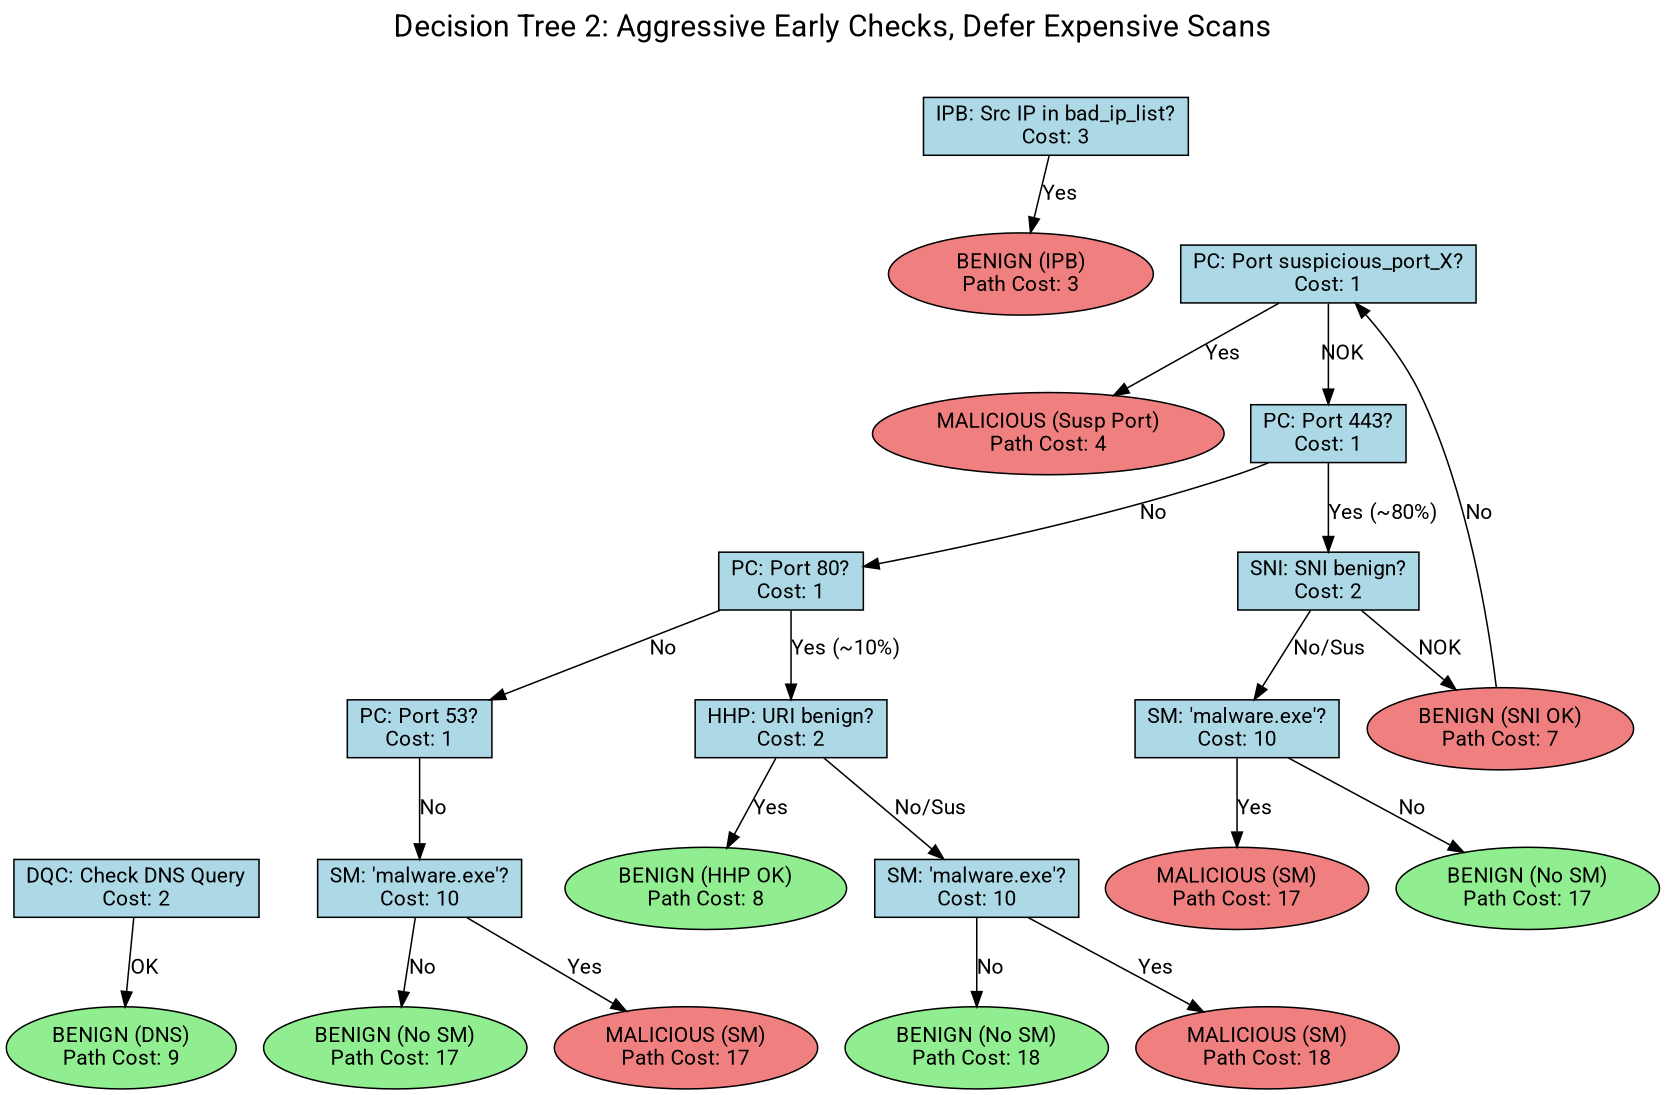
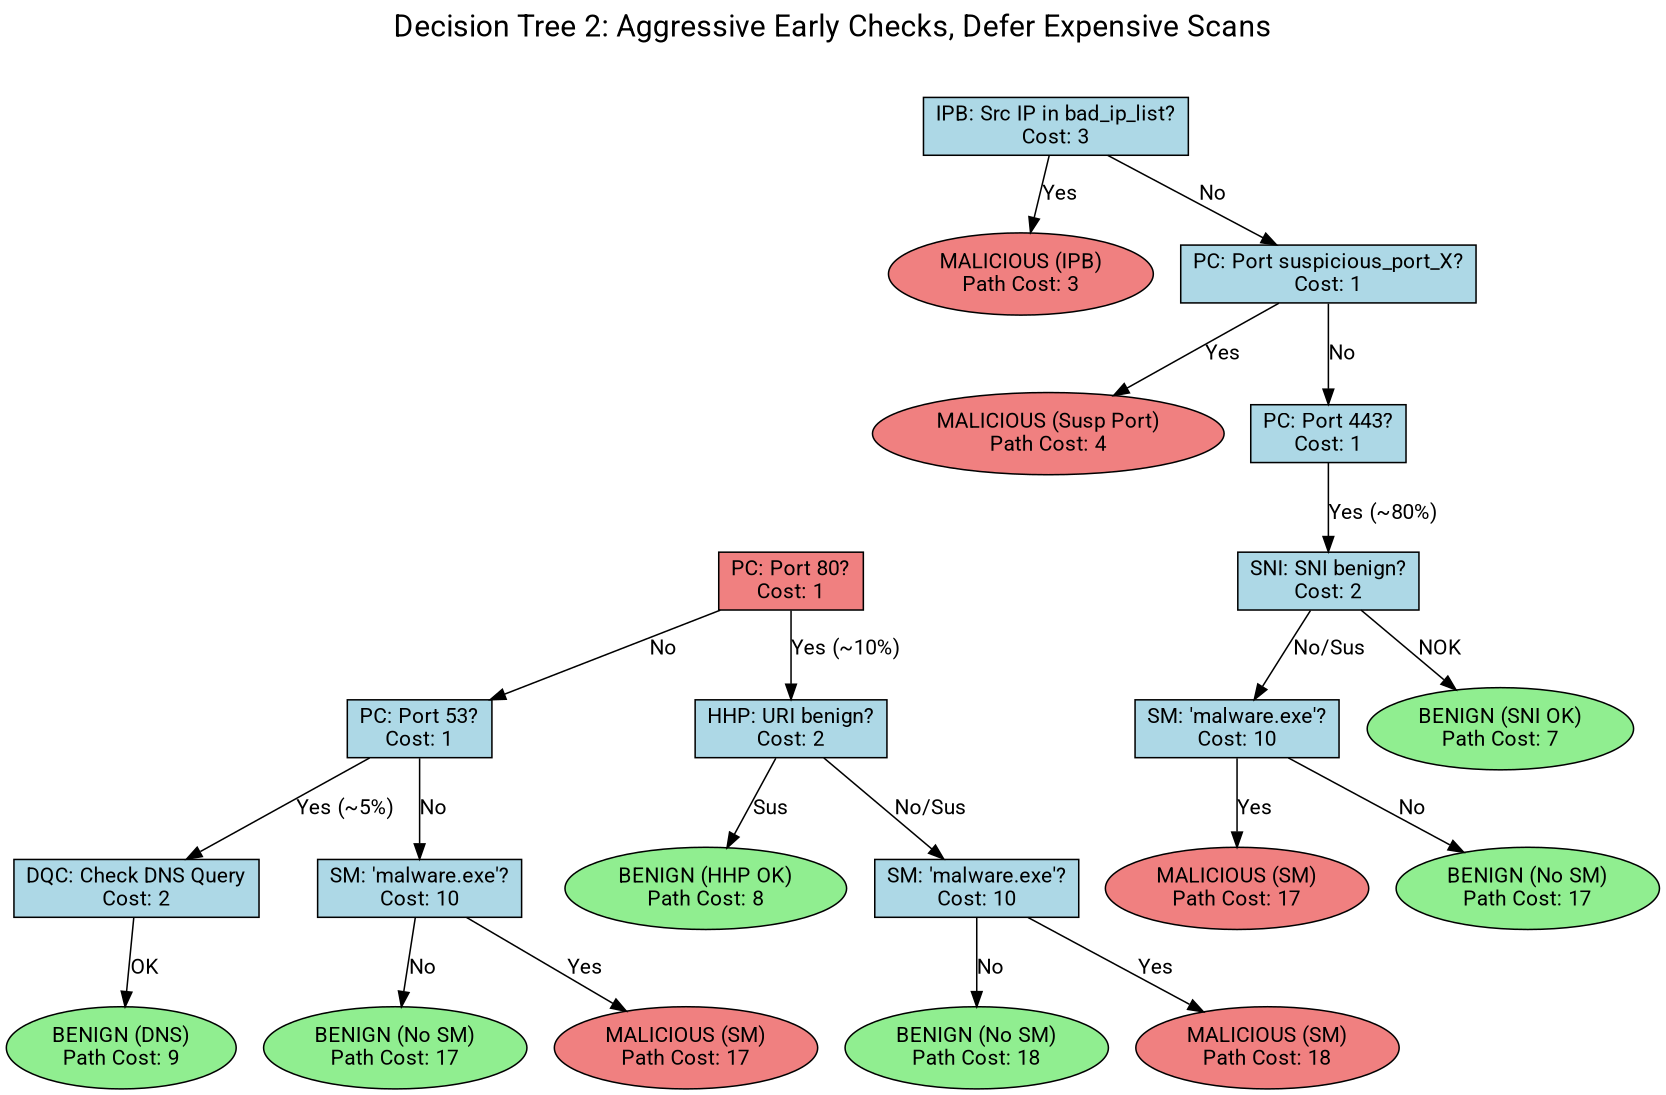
node "BENIGN (IPB) Path Cost: 3": label "BENIGN (IPB) Path Cost: 3" -> "MALICIOUS (IPB) Path Cost: 3"
edge "PC: Port suspicious_port_X? Cost: 1" -> "PC: Port 443? Cost: 1": label "NOK" -> "No"
edge "BENIGN (SNI OK) Path Cost: 7" -> "PC: Port suspicious_port_X? Cost: 1": now "IPB: Src IP in bad_ip_list? Cost: 3" -> "PC: Port suspicious_port_X? Cost: 1"
edge "PC: Port 443? Cost: 1" -> "PC: Port 80? Cost: 1": removed, label "No"
node "PC: Port 80? Cost: 1": fillcolor lightblue -> lightcoral
node "BENIGN (SNI OK) Path Cost: 7": fillcolor lightcoral -> lightgreen
edge "PC: Port 53? Cost: 1" -> "DQC: Check DNS Query Cost: 2": added, label "Yes (~5%)"
edge "HHP: URI benign? Cost: 2" -> "BENIGN (HHP OK) Path Cost: 8": label "Yes" -> "Sus"
